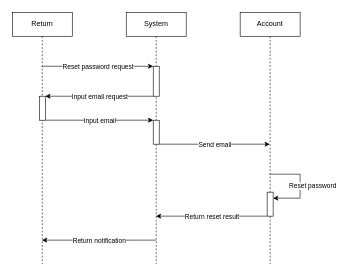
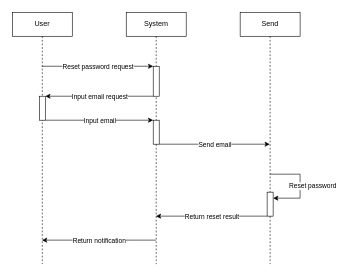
node "Return": label "Return" -> "User"
node "Account": label "Account" -> "Send"
